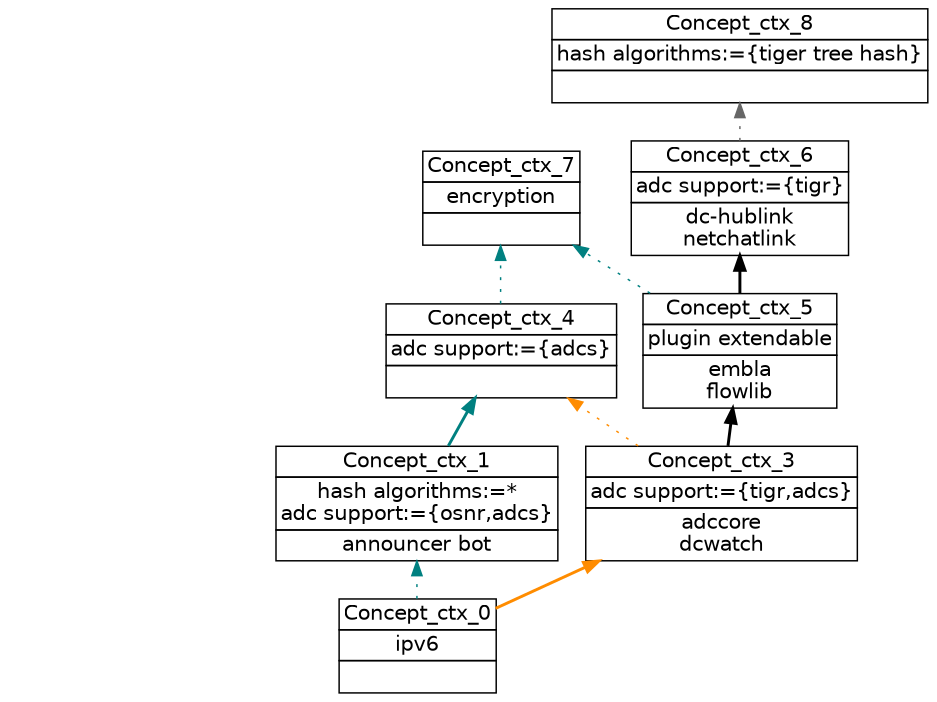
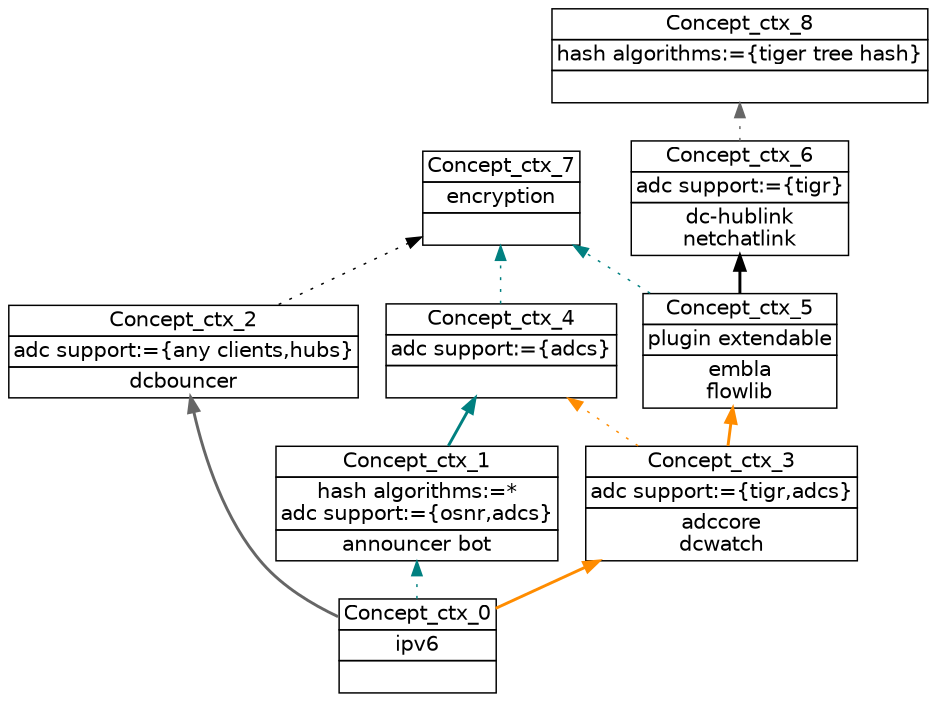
node "Concept_ctx_2": added
edge "Concept_ctx_3" -> "Concept_ctx_5": color black -> darkorange
